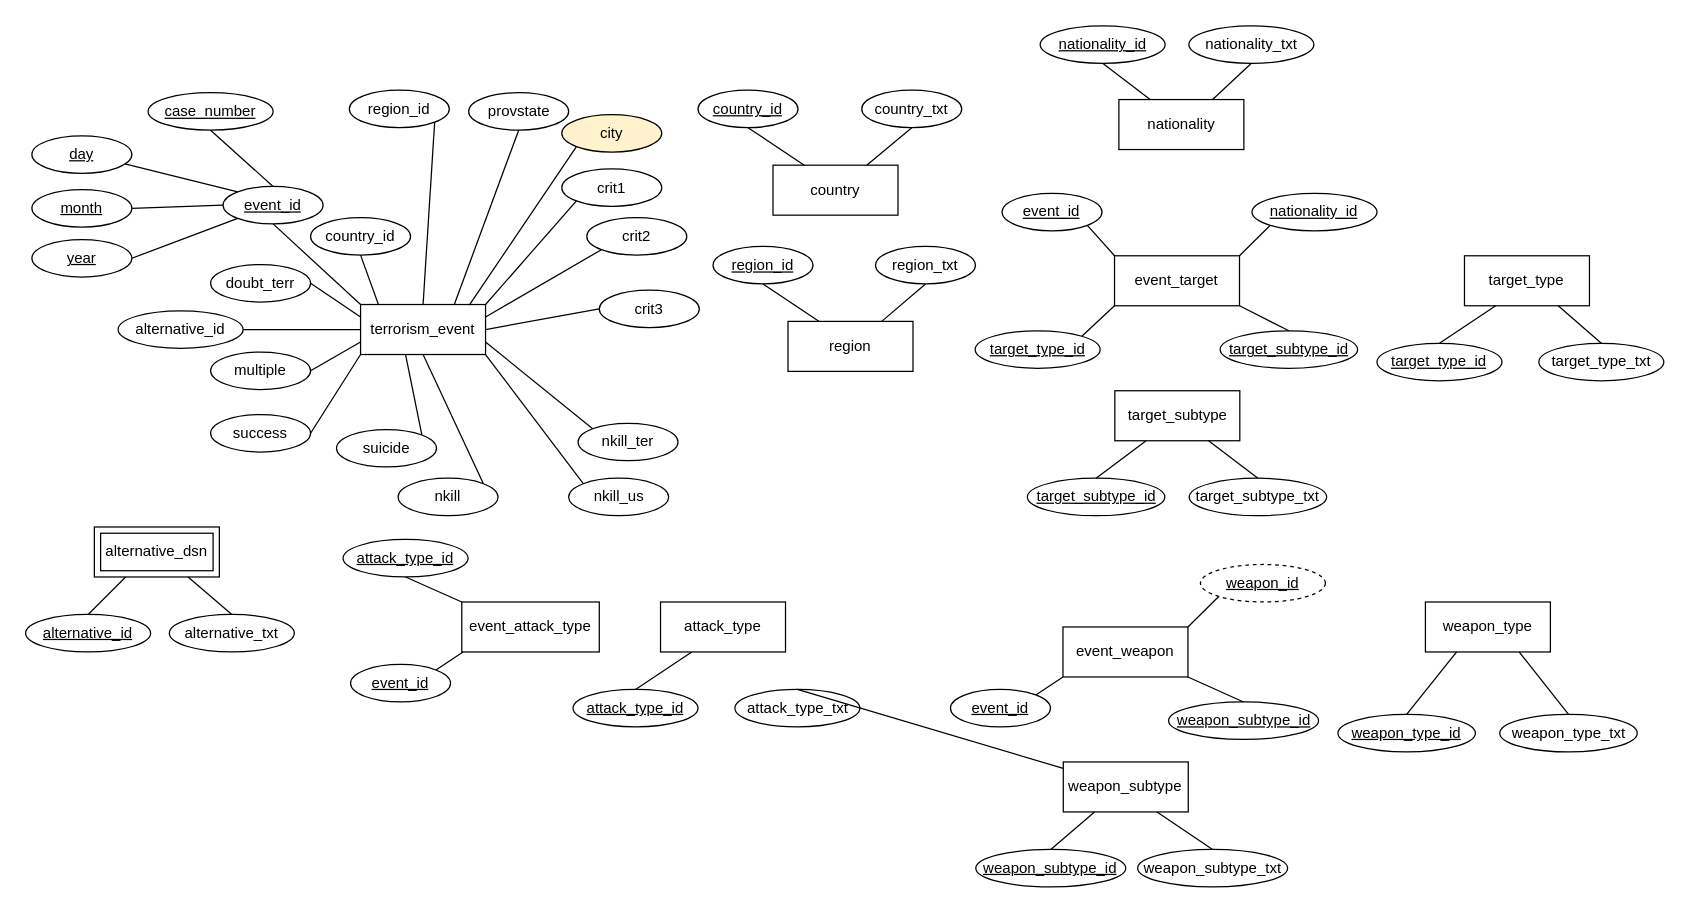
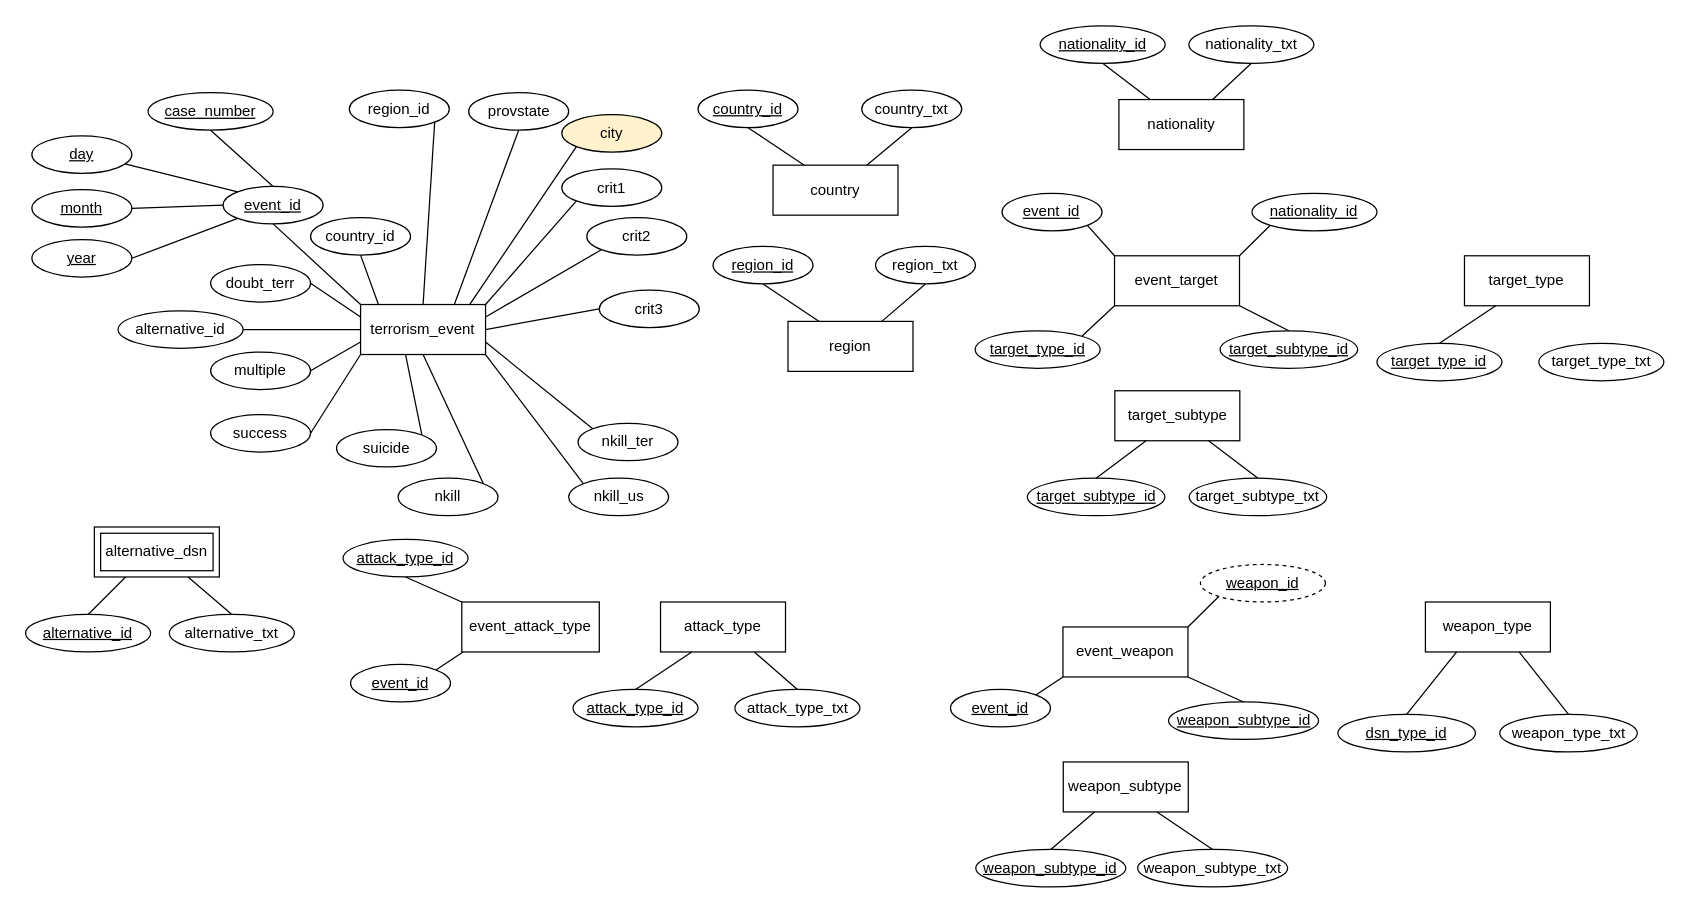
edge "target_type" -- "target_type_txt": removed
edge "attack_type_txt" -- "weapon_subtype": now "attack_type_txt" -- "attack_type"
node "weapon_type_id": label "weapon_type_id" -> "dsn_type_id"
